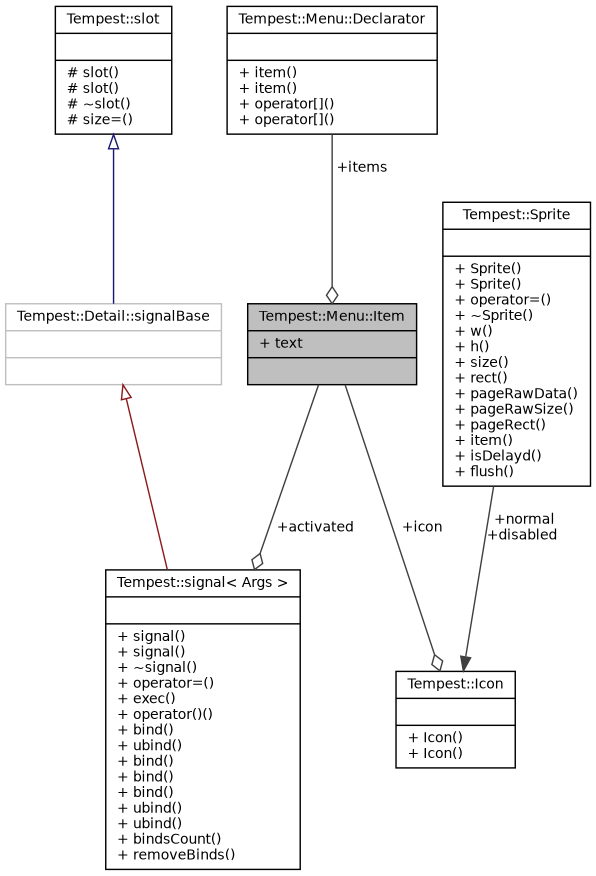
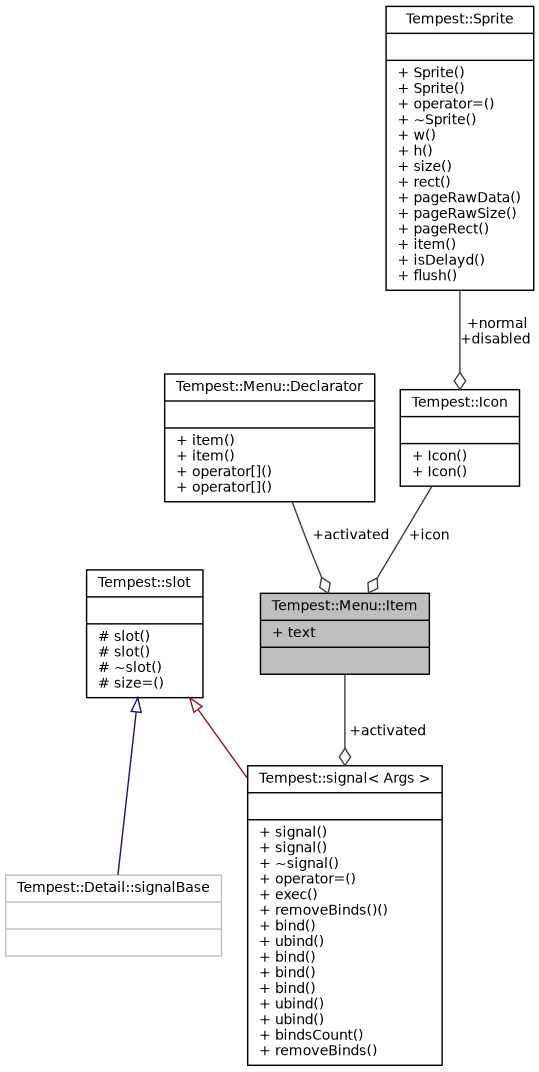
edge "Tempest::Menu::Declarator" -> "Tempest::Menu::Item": label " +items" -> " +activated"
edge "Tempest::signal< Args >" -> "Tempest::Detail::signalBase": now "Tempest::signal< Args >" -> "Tempest::slot"
edge "Tempest::Menu::Item" -> "Tempest::Icon": reversed
edge "Tempest::Sprite" -> "Tempest::Icon": arrowhead normal -> odiamond
node "Tempest::signal< Args >": text "+ operator()()" -> "+ removeBinds()()"
